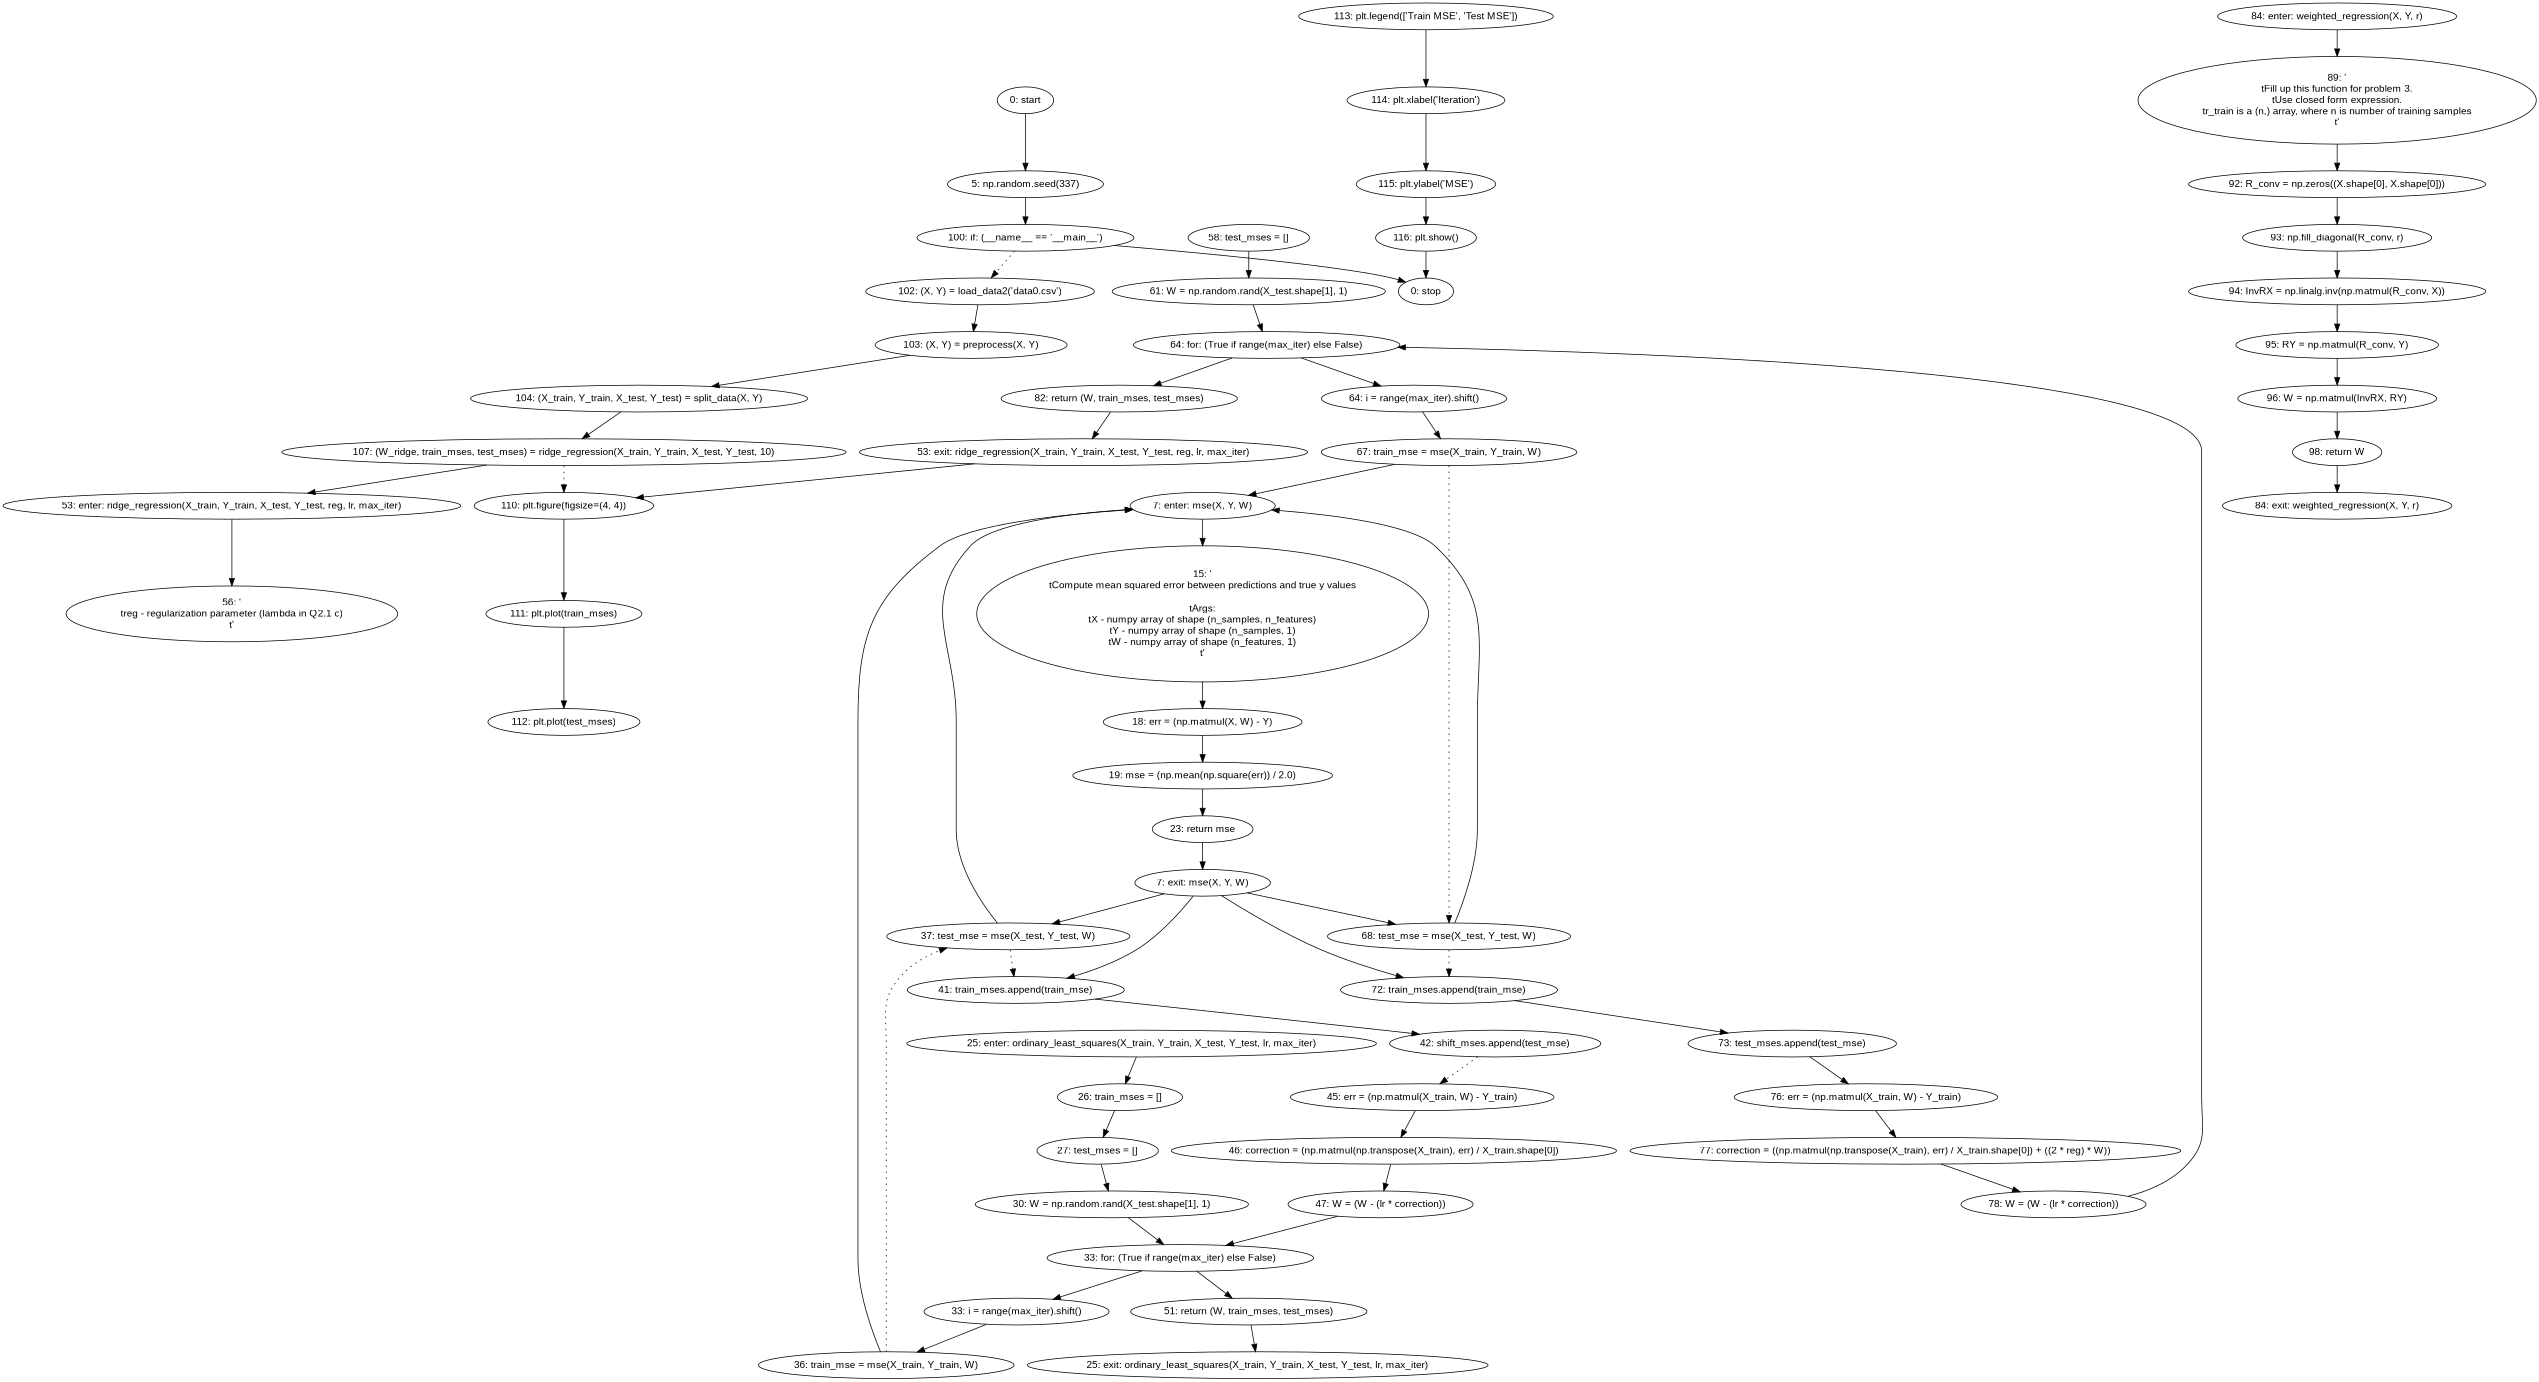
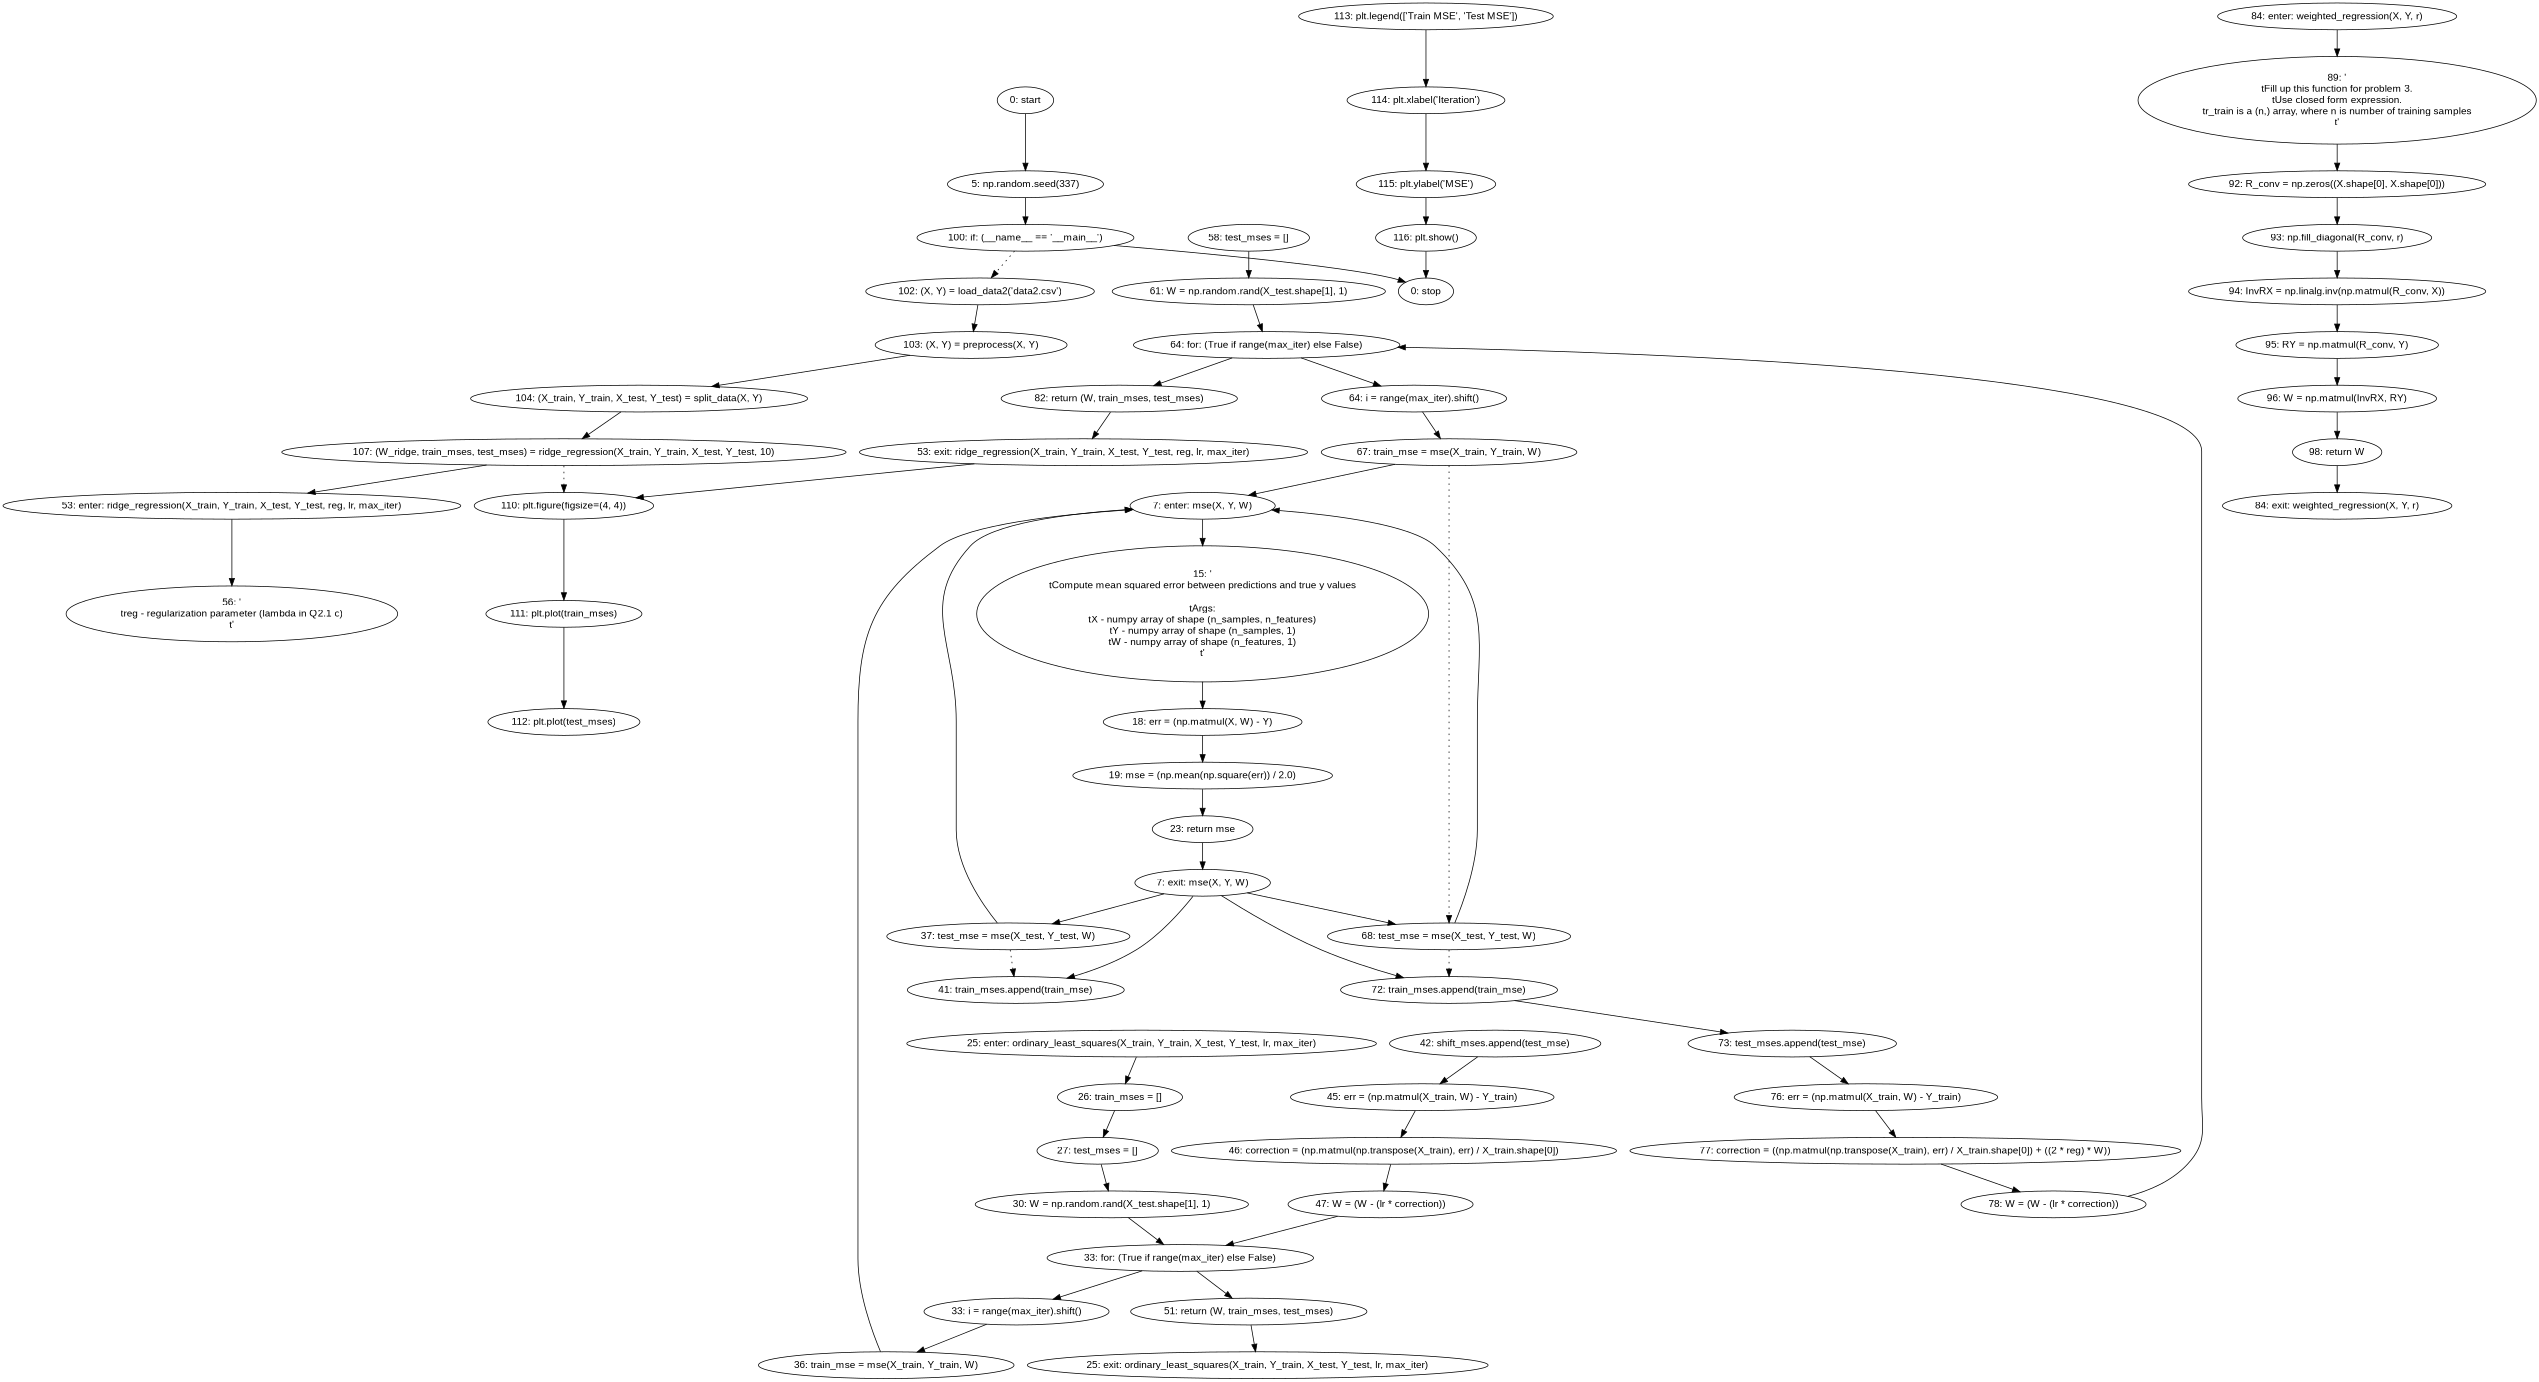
node "102: (X, Y) = load_data2('data0.csv')": label "102: (X, Y) = load_data2('data0.csv')" -> "102: (X, Y) = load_data2('data2.csv')"
edge "41: train_mses.append(train_mse)" -> "42: shift_mses.append(test_mse)": removed
edge "42: shift_mses.append(test_mse)" -> "45: err = (np.matmul(X_train, W) - Y_train)": style dotted -> solid
edge "36: train_mse = mse(X_train, Y_train, W)" -> "37: test_mse = mse(X_test, Y_test, W)": removed
